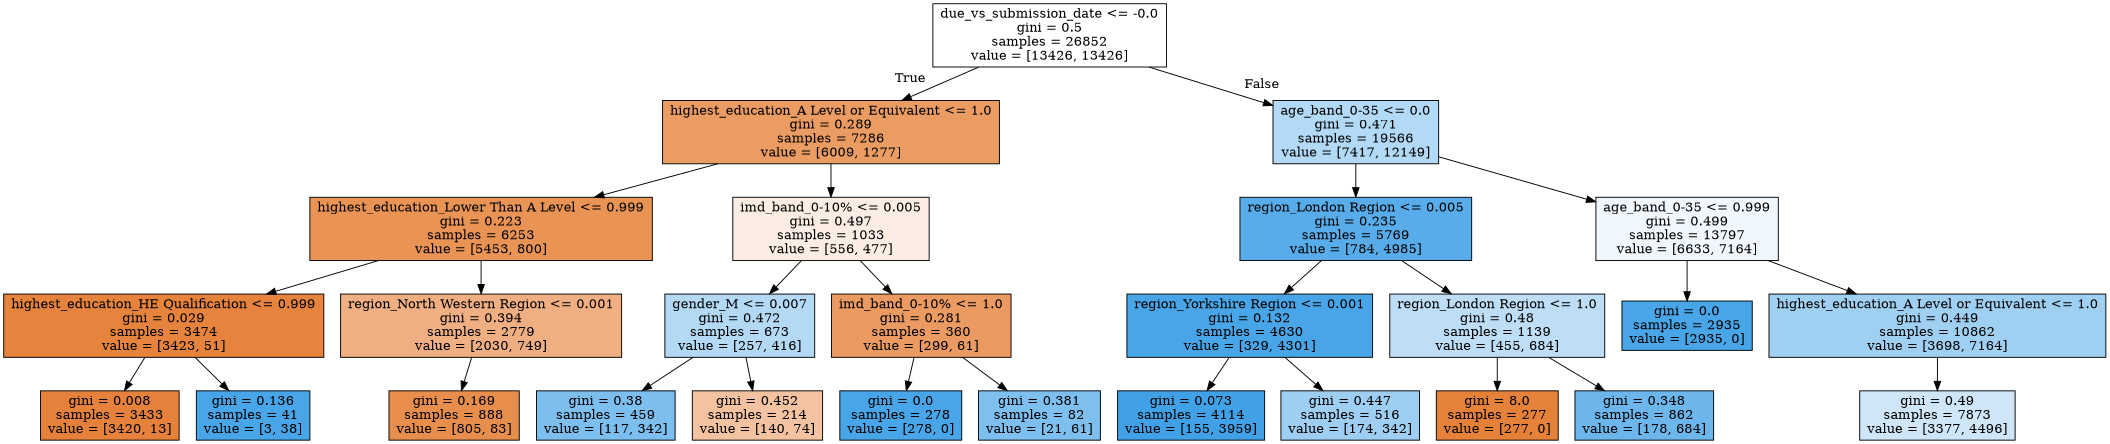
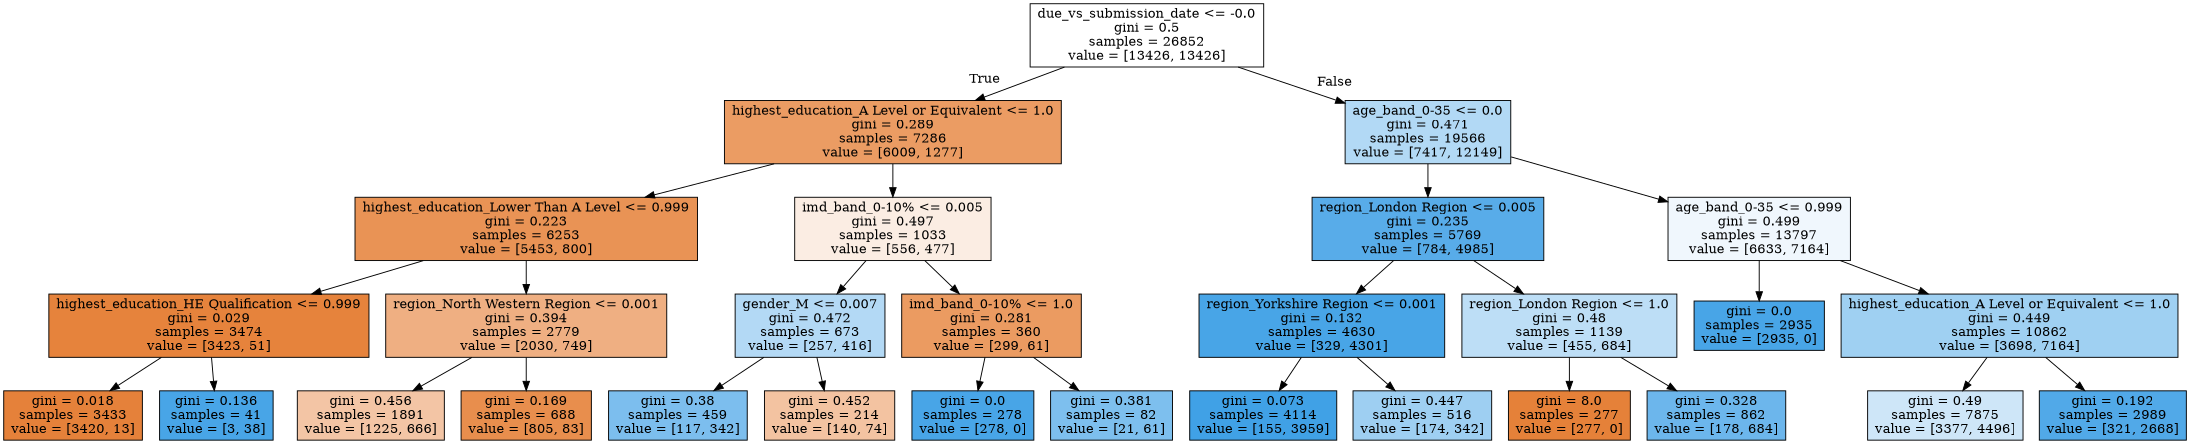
node "gini = 0.008 samples = 3433 value = [3420, 13]": label "gini = 0.008 samples = 3433 value = [3420, 13]" -> "gini = 0.018 samples = 3433 value = [3420, 13]"
node "gini = 0.456 samples = 1891 value = [1225, 666]": added
node "gini = 0.169 samples = 888 value = [805, 83]": label "gini = 0.169 samples = 888 value = [805, 83]" -> "gini = 0.169 samples = 688 value = [805, 83]"
node "gini = 0.348 samples = 862 value = [178, 684]": label "gini = 0.348 samples = 862 value = [178, 684]" -> "gini = 0.328 samples = 862 value = [178, 684]"
node "gini = 0.49 samples = 7873 value = [3377, 4496]": label "gini = 0.49 samples = 7873 value = [3377, 4496]" -> "gini = 0.49 samples = 7875 value = [3377, 4496]"
node "gini = 0.192 samples = 2989 value = [321, 2668]": added
